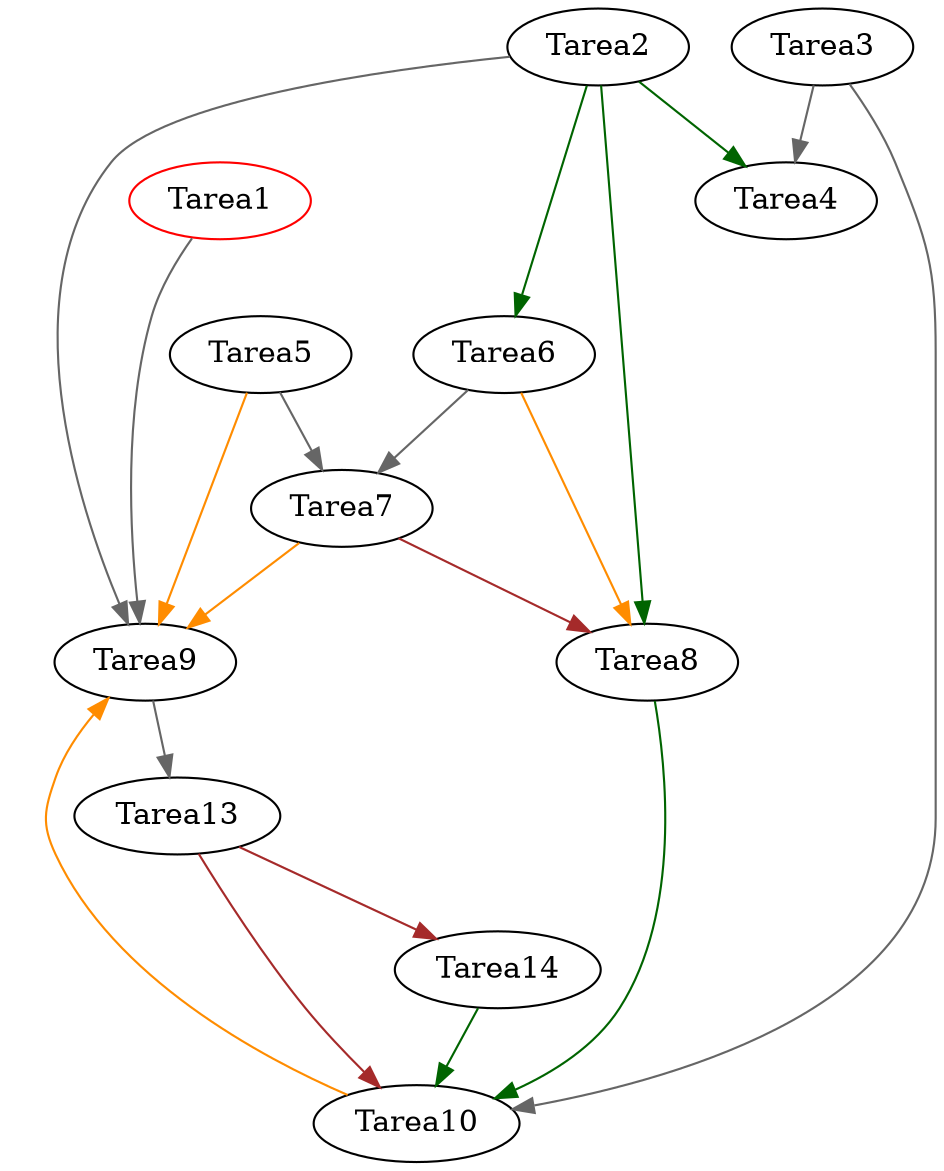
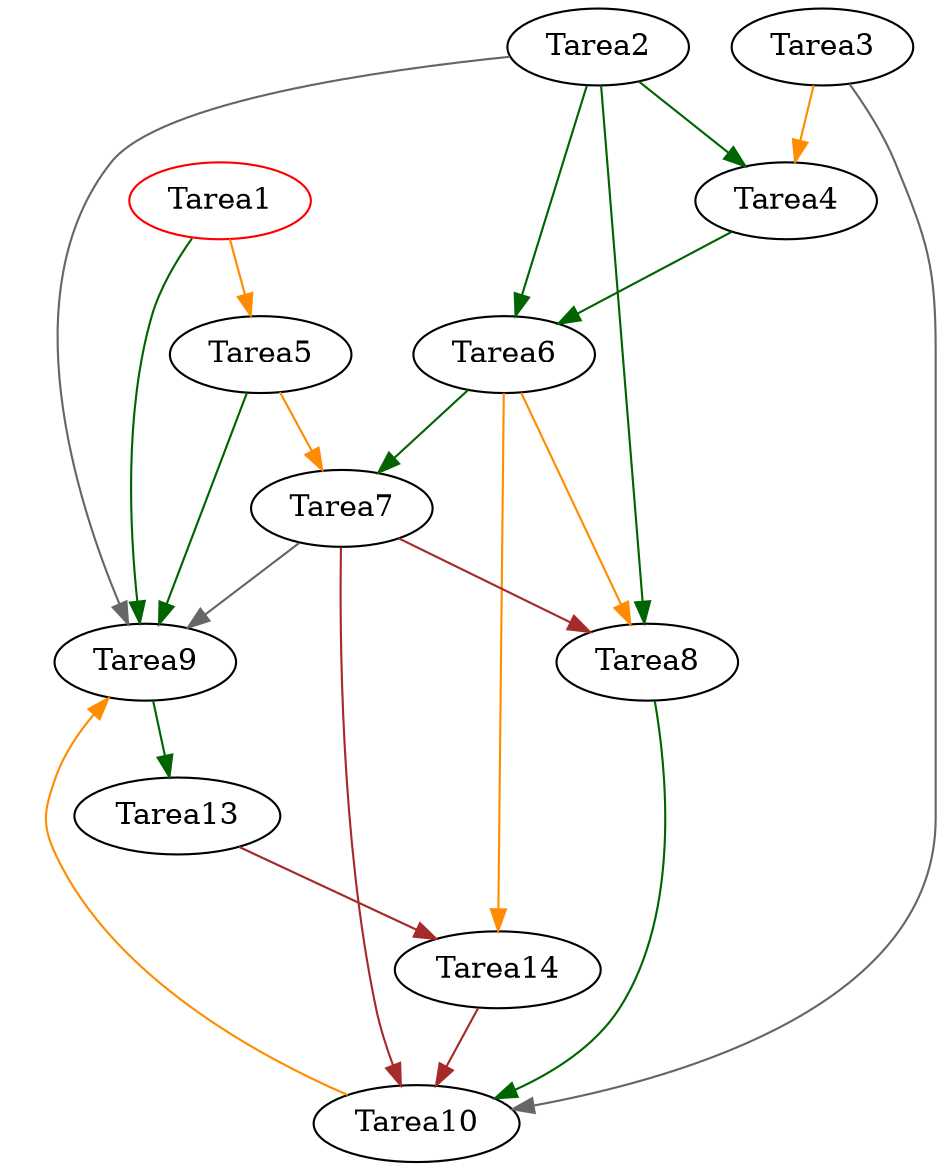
edge "Tarea3" -> "Tarea4": color gray40 -> darkorange
edge "Tarea1" -> "Tarea5": added
edge "Tarea4" -> "Tarea6": added
edge "Tarea1" -> "Tarea9": color gray40 -> darkgreen
edge "Tarea5" -> "Tarea7": color gray40 -> darkorange
edge "Tarea6" -> "Tarea7": color gray40 -> darkgreen
edge "Tarea5" -> "Tarea9": color darkorange -> darkgreen
edge "Tarea7" -> "Tarea9": color darkorange -> gray40
edge "Tarea6" -> "Tarea14": added
edge "Tarea9" -> "Tarea13": color gray40 -> darkgreen
edge "Tarea13" -> "Tarea10": now "Tarea7" -> "Tarea10"
edge "Tarea14" -> "Tarea10": color darkgreen -> brown
